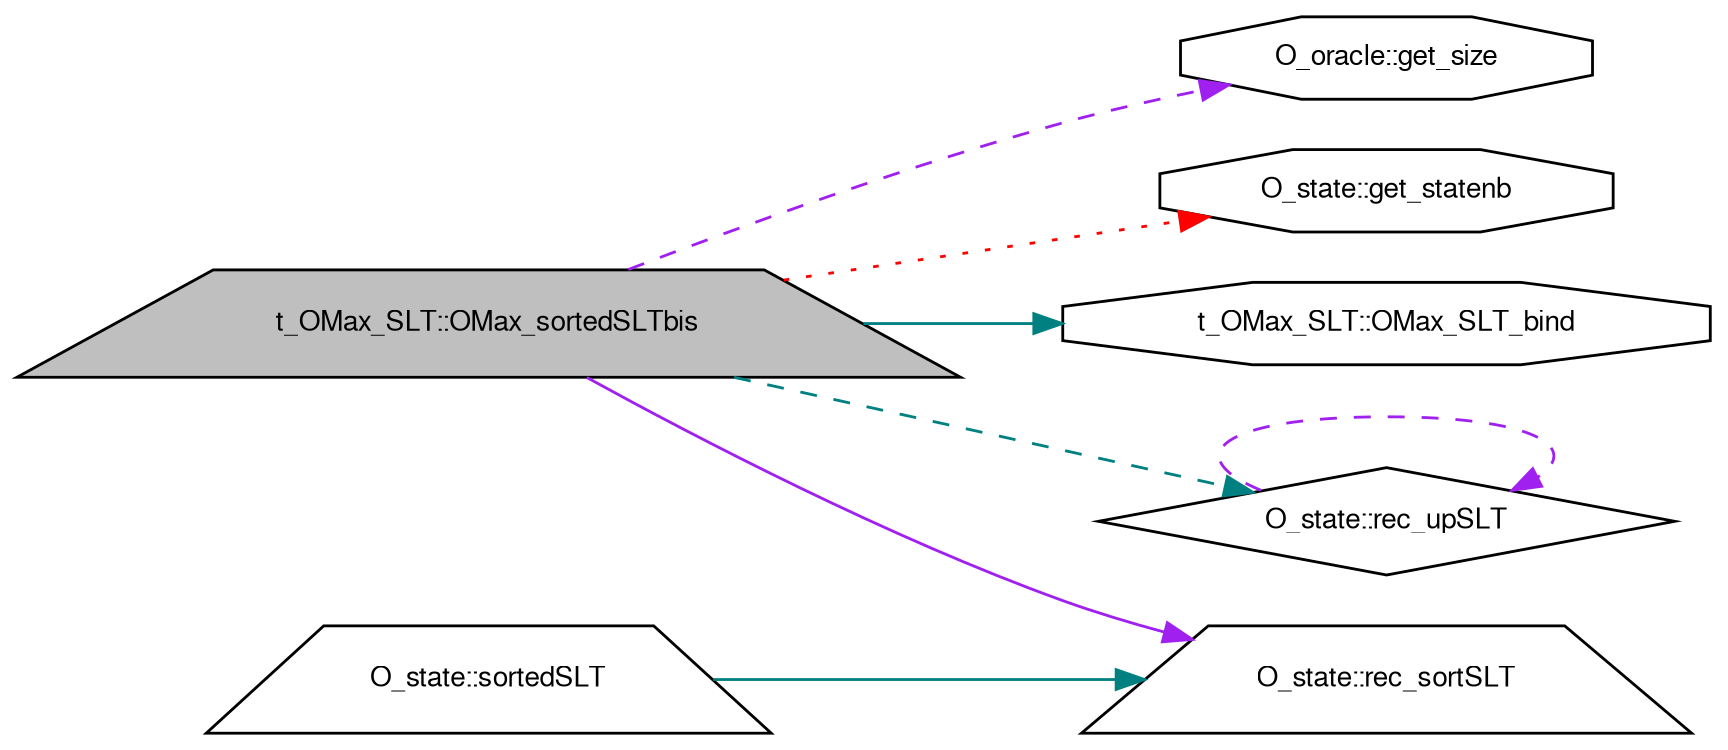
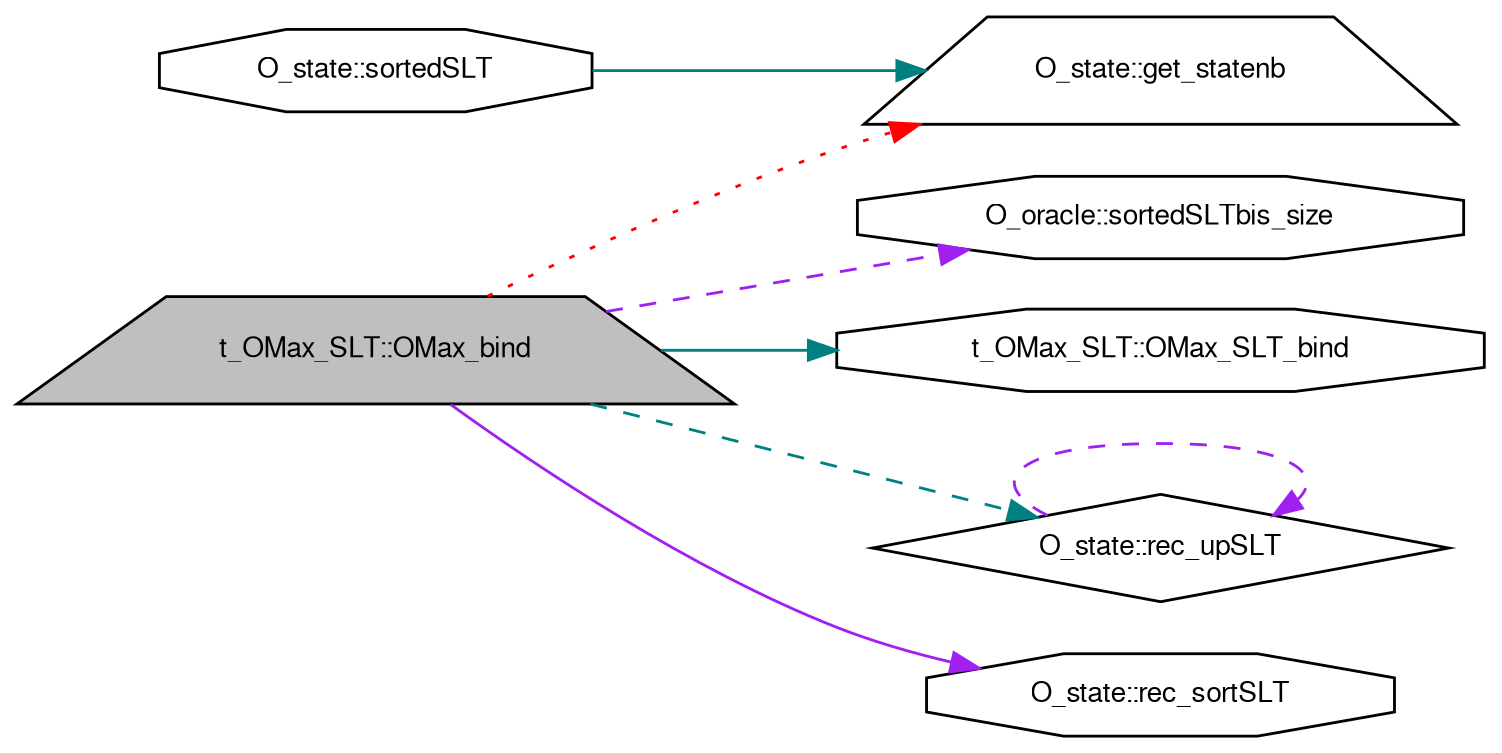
node "O_oracle::get_size": label "O_oracle::get_size" -> "O_oracle::sortedSLTbis_size"
node "O_state::get_statenb": shape octagon -> trapezium
node "t_OMax_SLT::OMax_sortedSLTbis": label "t_OMax_SLT::OMax_sortedSLTbis" -> "t_OMax_SLT::OMax_bind"
node "O_state::sortedSLT": shape trapezium -> octagon
edge "O_state::sortedSLT" -> "O_state::rec_sortSLT": now "O_state::sortedSLT" -> "O_state::get_statenb"
node "O_state::rec_sortSLT": shape trapezium -> octagon
